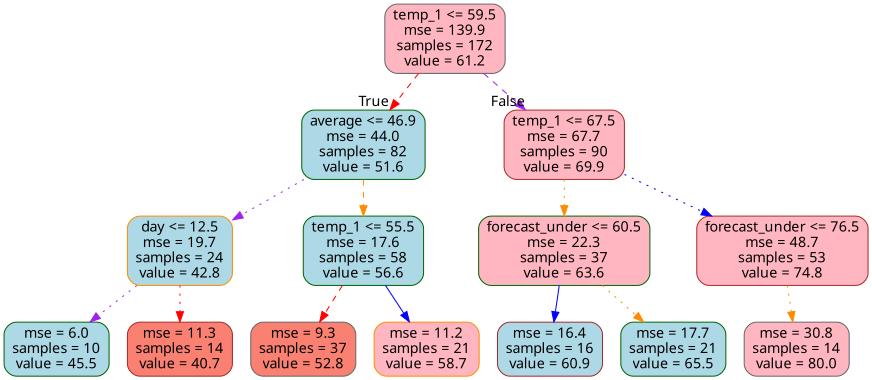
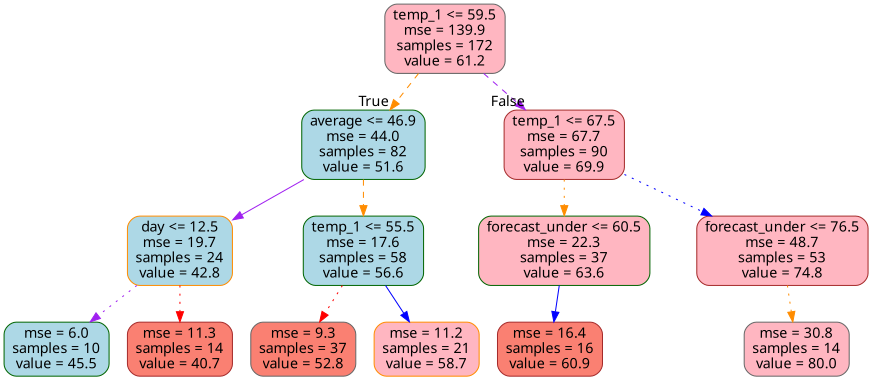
edge "temp_1 <= 59.5 mse = 139.9 samples = 172 value = 61.2" -> "average <= 46.9 mse = 44.0 samples = 82 value = 51.6": color red -> darkorange
edge "average <= 46.9 mse = 44.0 samples = 82 value = 51.6" -> "day <= 12.5 mse = 19.7 samples = 24 value = 42.8": style dotted -> solid
edge "temp_1 <= 55.5 mse = 17.6 samples = 58 value = 56.6" -> "mse = 9.3 samples = 37 value = 52.8": style dashed -> dotted
node "mse = 16.4 samples = 16 value = 60.9": fillcolor lightblue -> salmon
node "mse = 17.7 samples = 21 value = 65.5": removed
